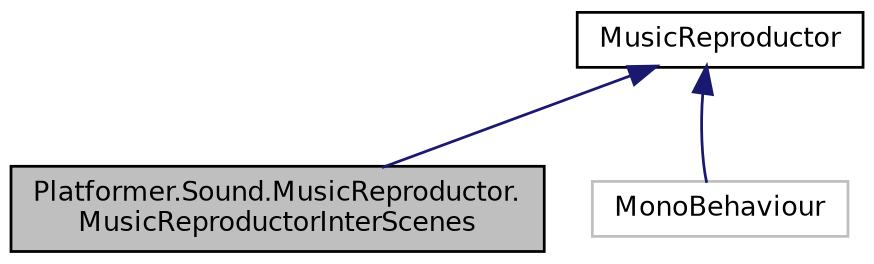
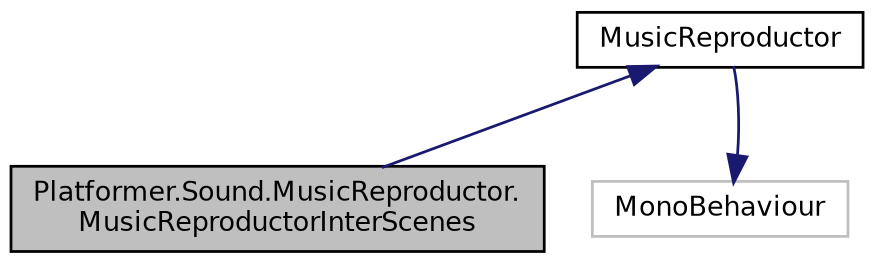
edge "MonoBehaviour" -> "MusicReproductor": reversed
